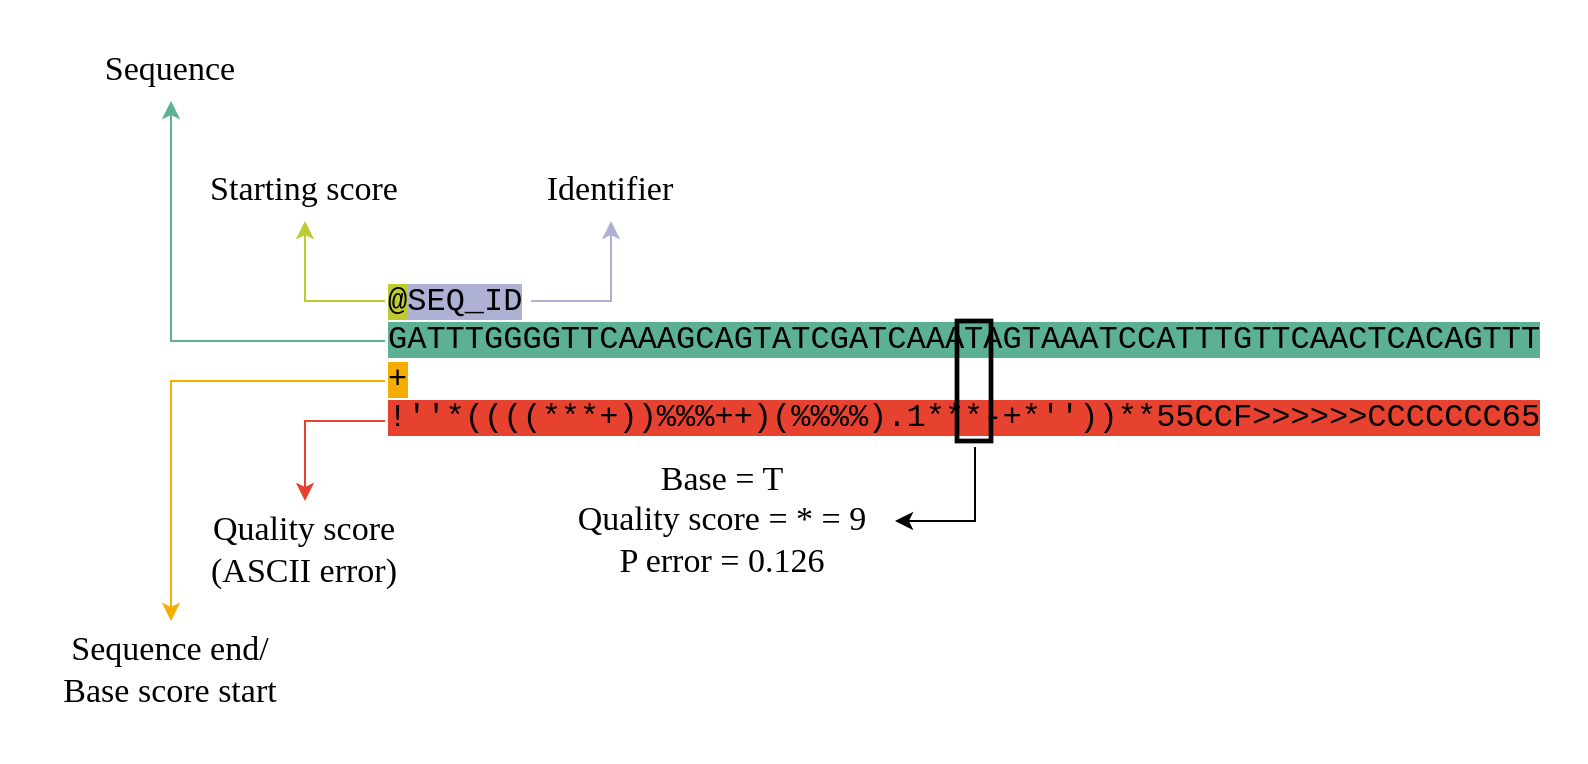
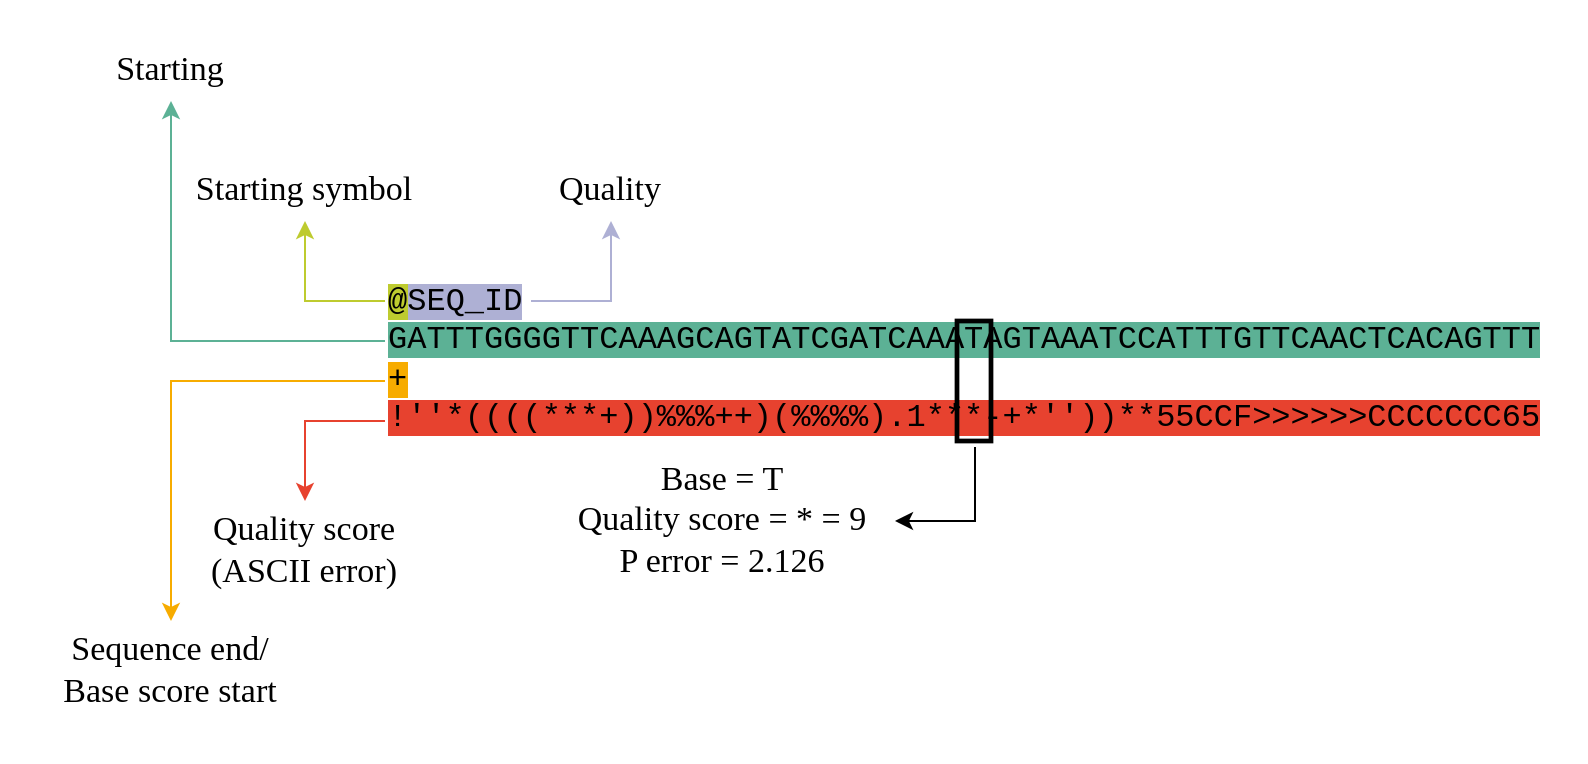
node "Sequence": label "Sequence" -> "Starting"
node "Starting score": label "Starting score" -> "Starting symbol"
node "Identifier": label "Identifier" -> "Quality"
node "Base = T Quality score = * = 9 P error = 0.126": label "Base = T Quality score = * = 9 P error = 0.126" -> "Base = T Quality score = * = 9 P error = 2.126"
